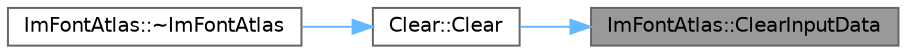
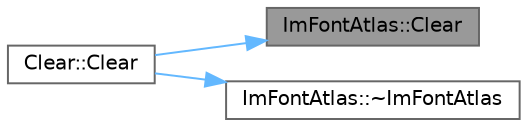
edge "ImFontAtlas::~ImFontAtlas" -> "Clear::Clear": reversed
node "ImFontAtlas::ClearInputData": label "ImFontAtlas::ClearInputData" -> "ImFontAtlas::Clear"
